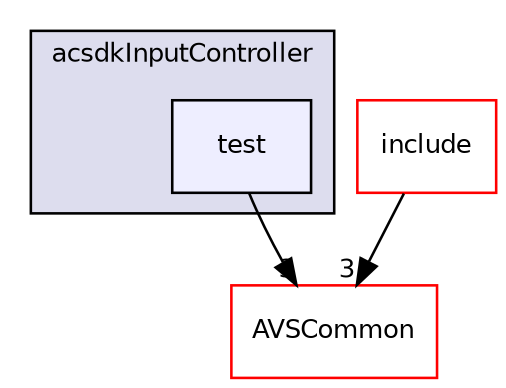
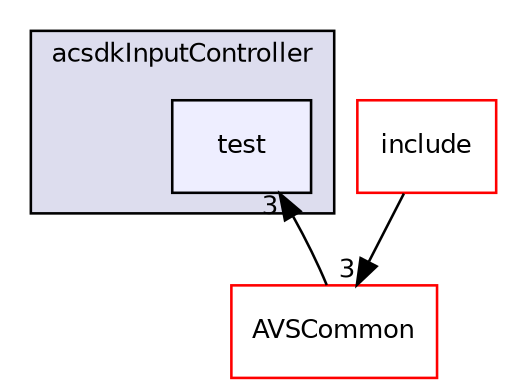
edge "test" -> "AVSCommon": reversed
